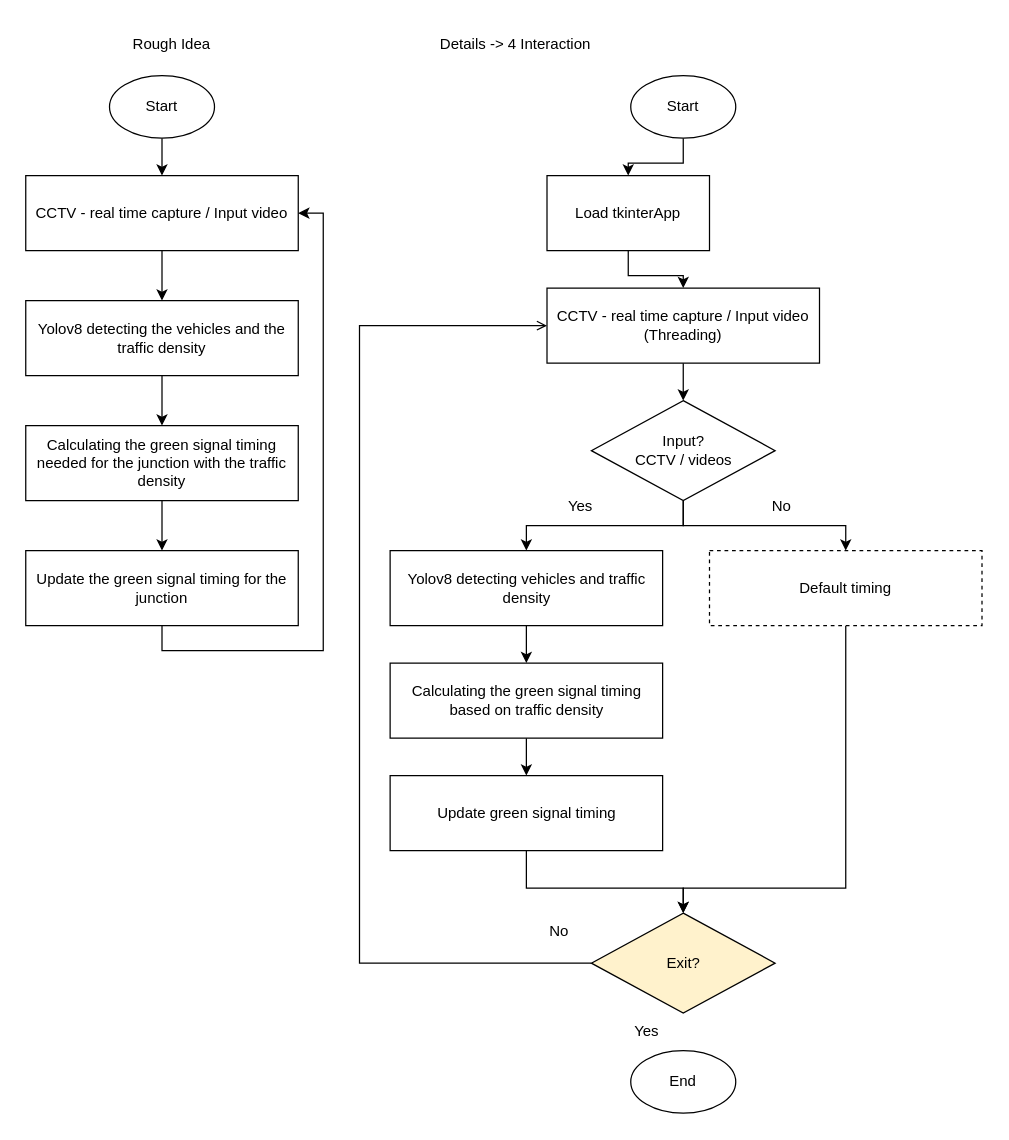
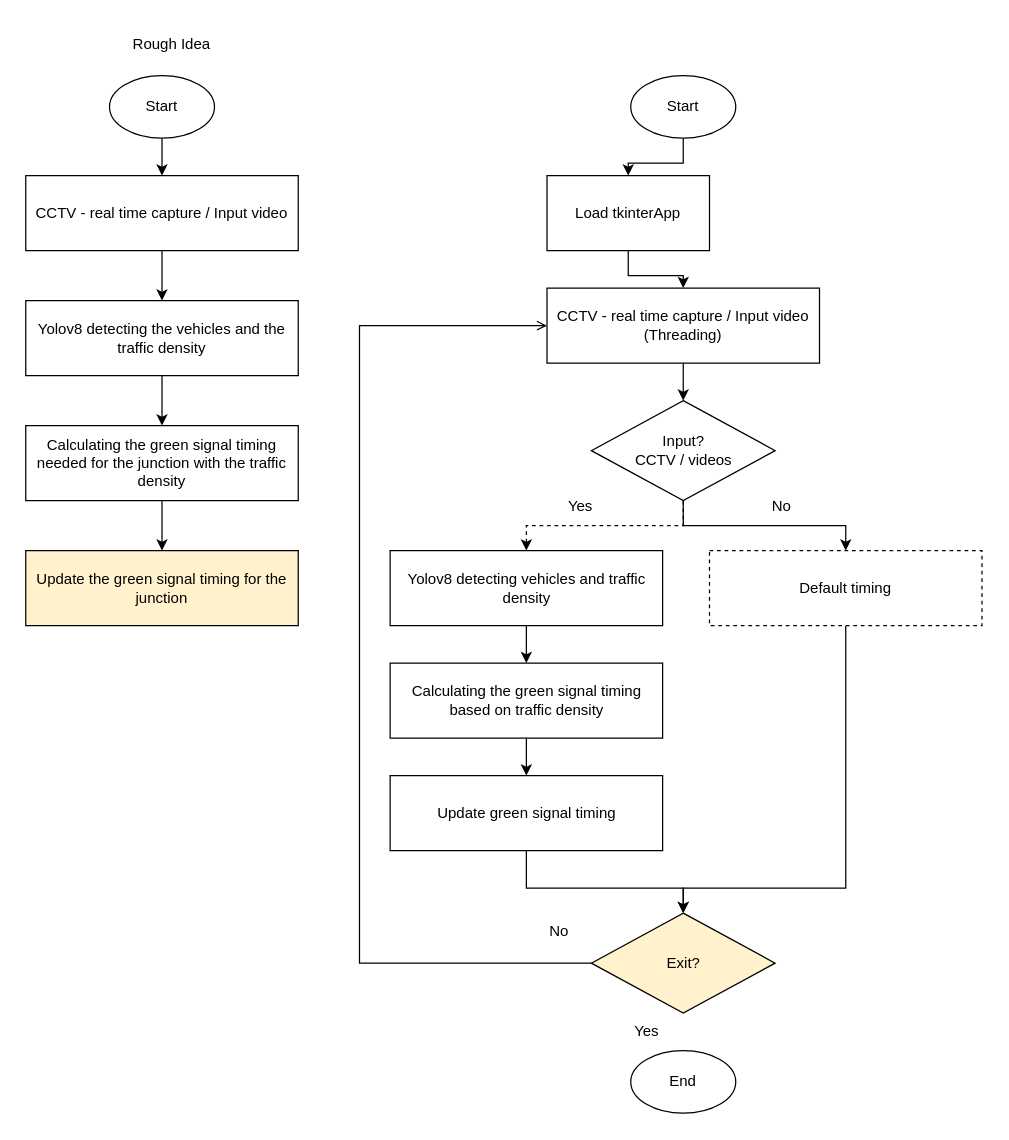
node "Details -> 4 Interaction": removed
edge "Update the green signal timing for the junction" -> "CCTV - real time capture / Input video": removed
edge "Input? CCTV / videos" -> "Yolov8 detecting vehicles and traffic density": style solid -> dashed
node "Update the green signal timing for the junction": fillcolor #ffffff -> #fff2cc
